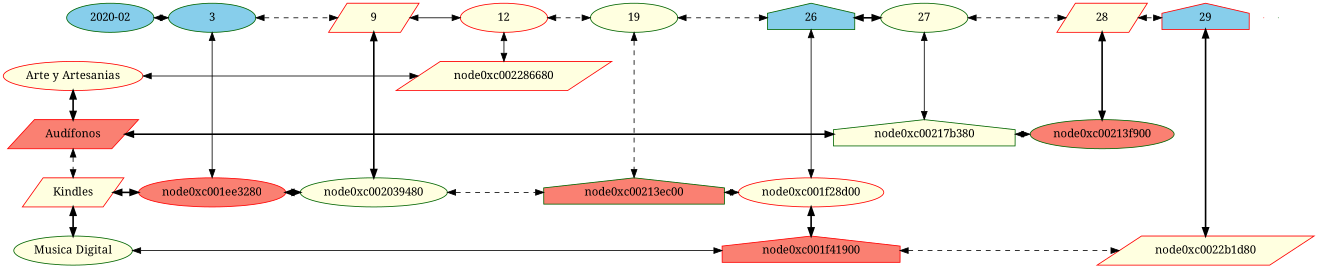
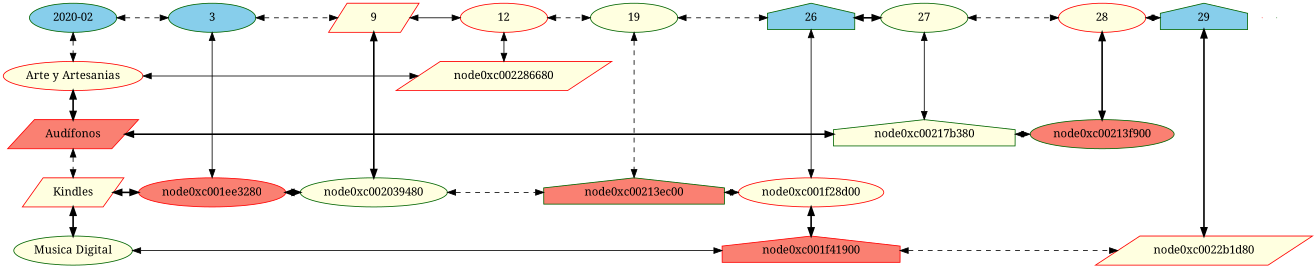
node "28": shape parallelogram -> ellipse
node "29": color red -> darkgreen
edge "2020-02" -- "Arte y Artesanias": added
